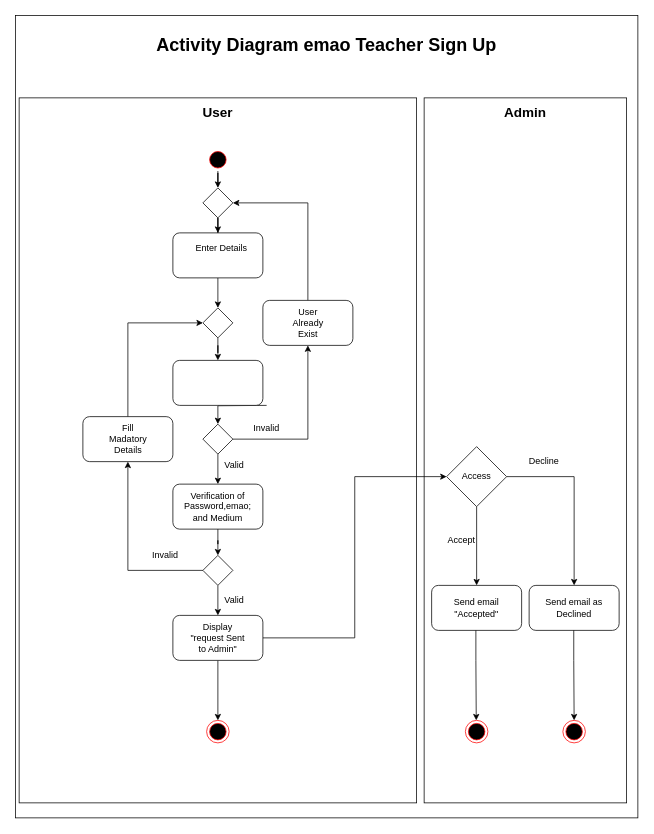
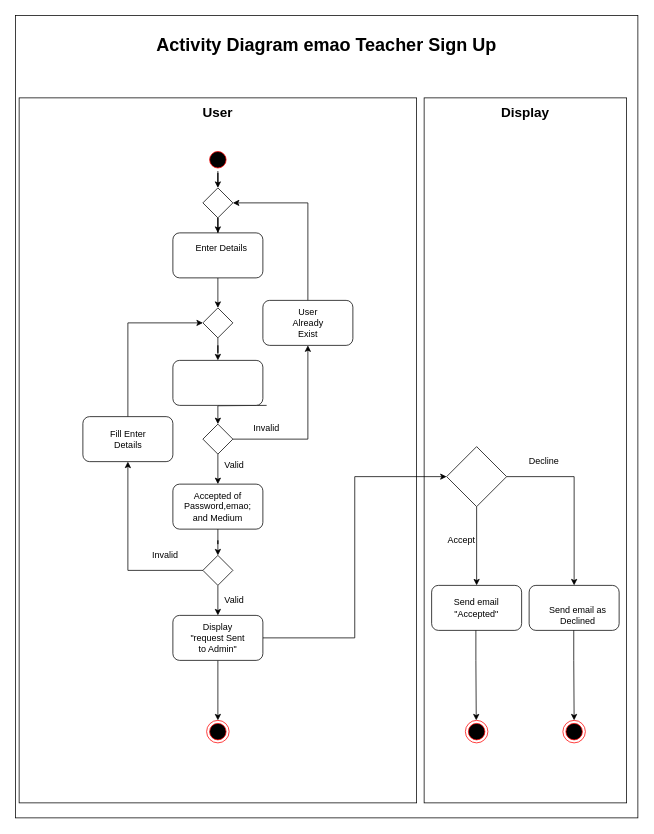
node "Admin": label "Admin" -> "Display"
node "Fill Madatory Details": label "Fill Madatory Details" -> "Fill Enter Details"
node "Access": removed
node "Verification of Password,emao; and Medium": label "Verification of Password,emao; and Medium" -> "Accepted of Password,emao; and Medium"
node "Send email as Declined": moved (574, 608) -> (578, 615)
